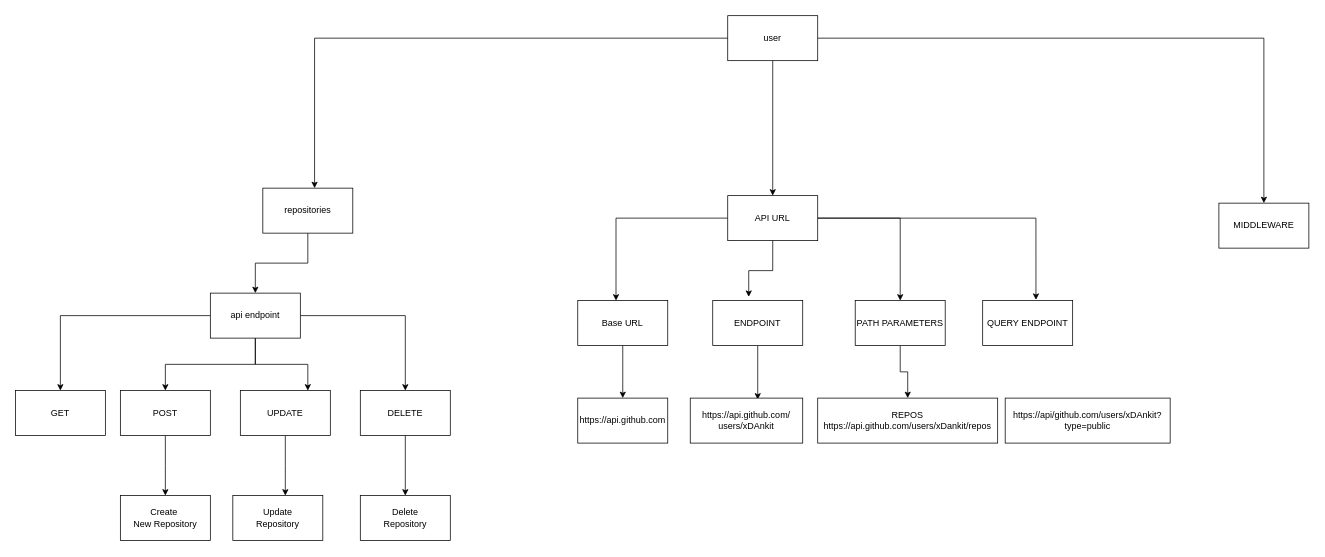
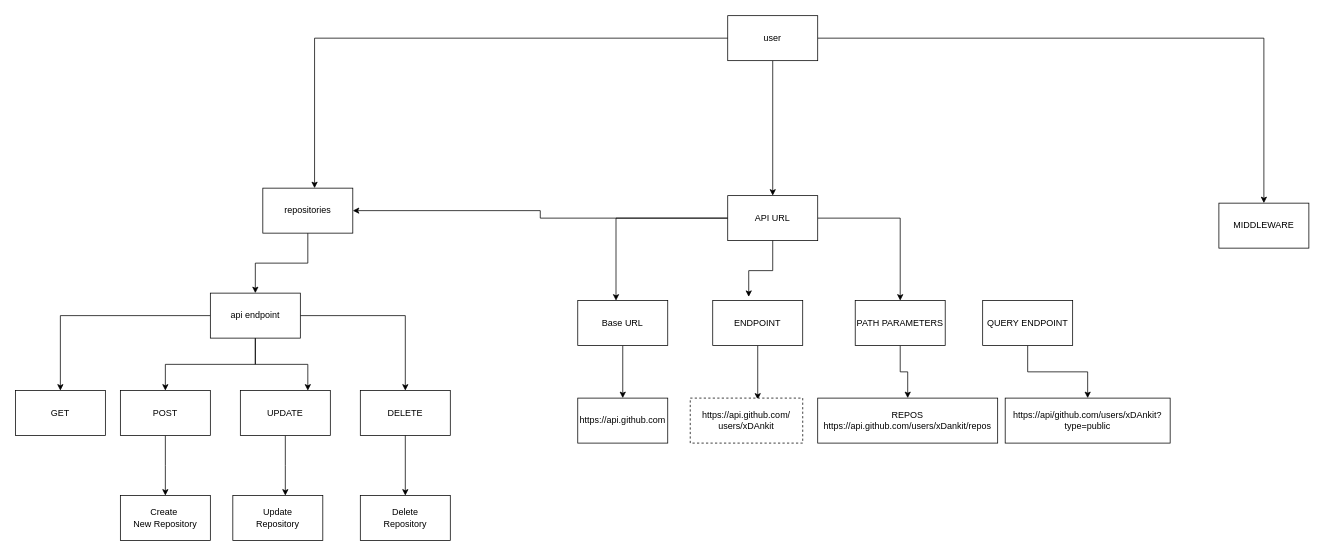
edge "API URL" -> "QUERY ENDPOINT": now "API URL" -> "repositories"
edge "QUERY ENDPOINT" -> "https://api/github.com/users/xDAnkit?type=public": added
node "https://api.github.com/ users/xDAnkit": style solid -> dashed
